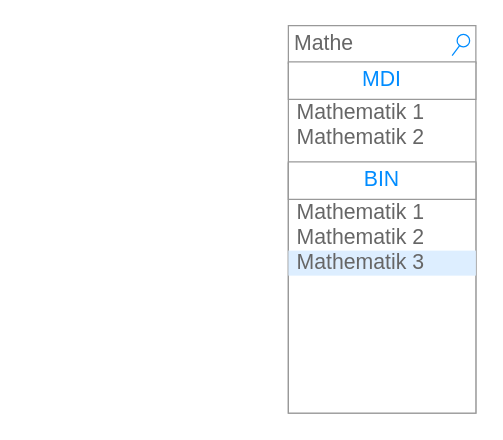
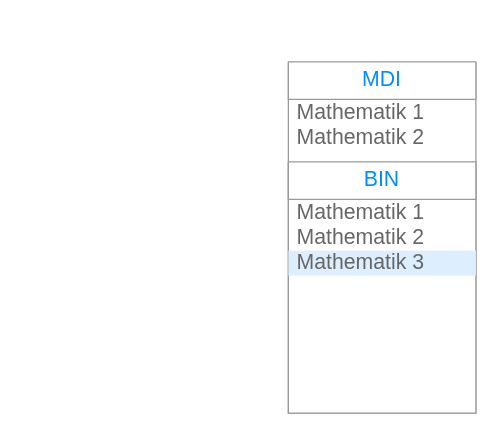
node "Mathe": removed
